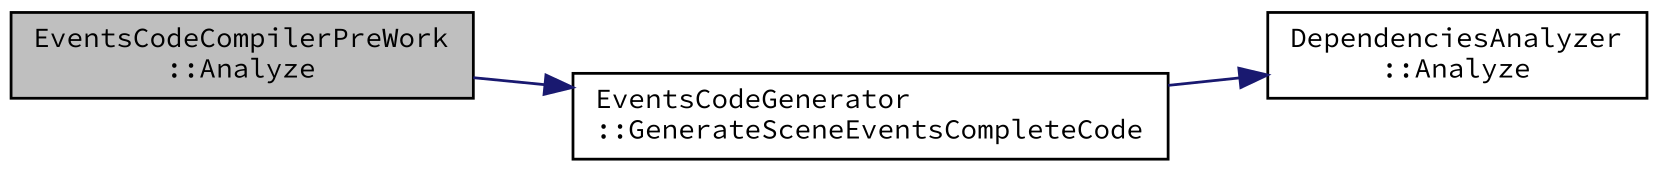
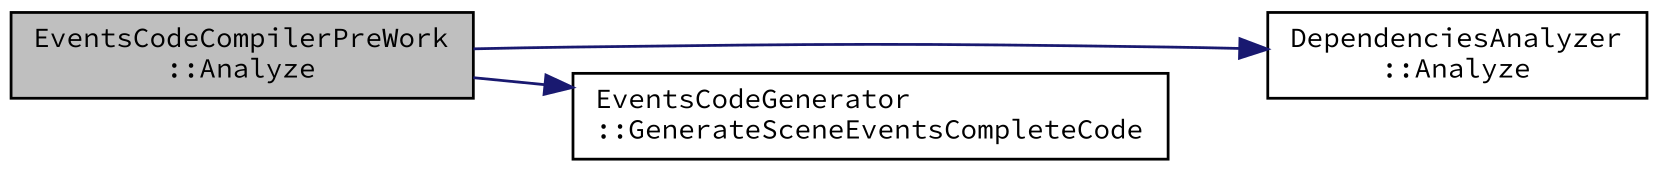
edge "EventsCodeGenerator ::GenerateSceneEventsCompleteCode" -> "DependenciesAnalyzer ::Analyze": now "EventsCodeCompilerPreWork ::Analyze" -> "DependenciesAnalyzer ::Analyze"
